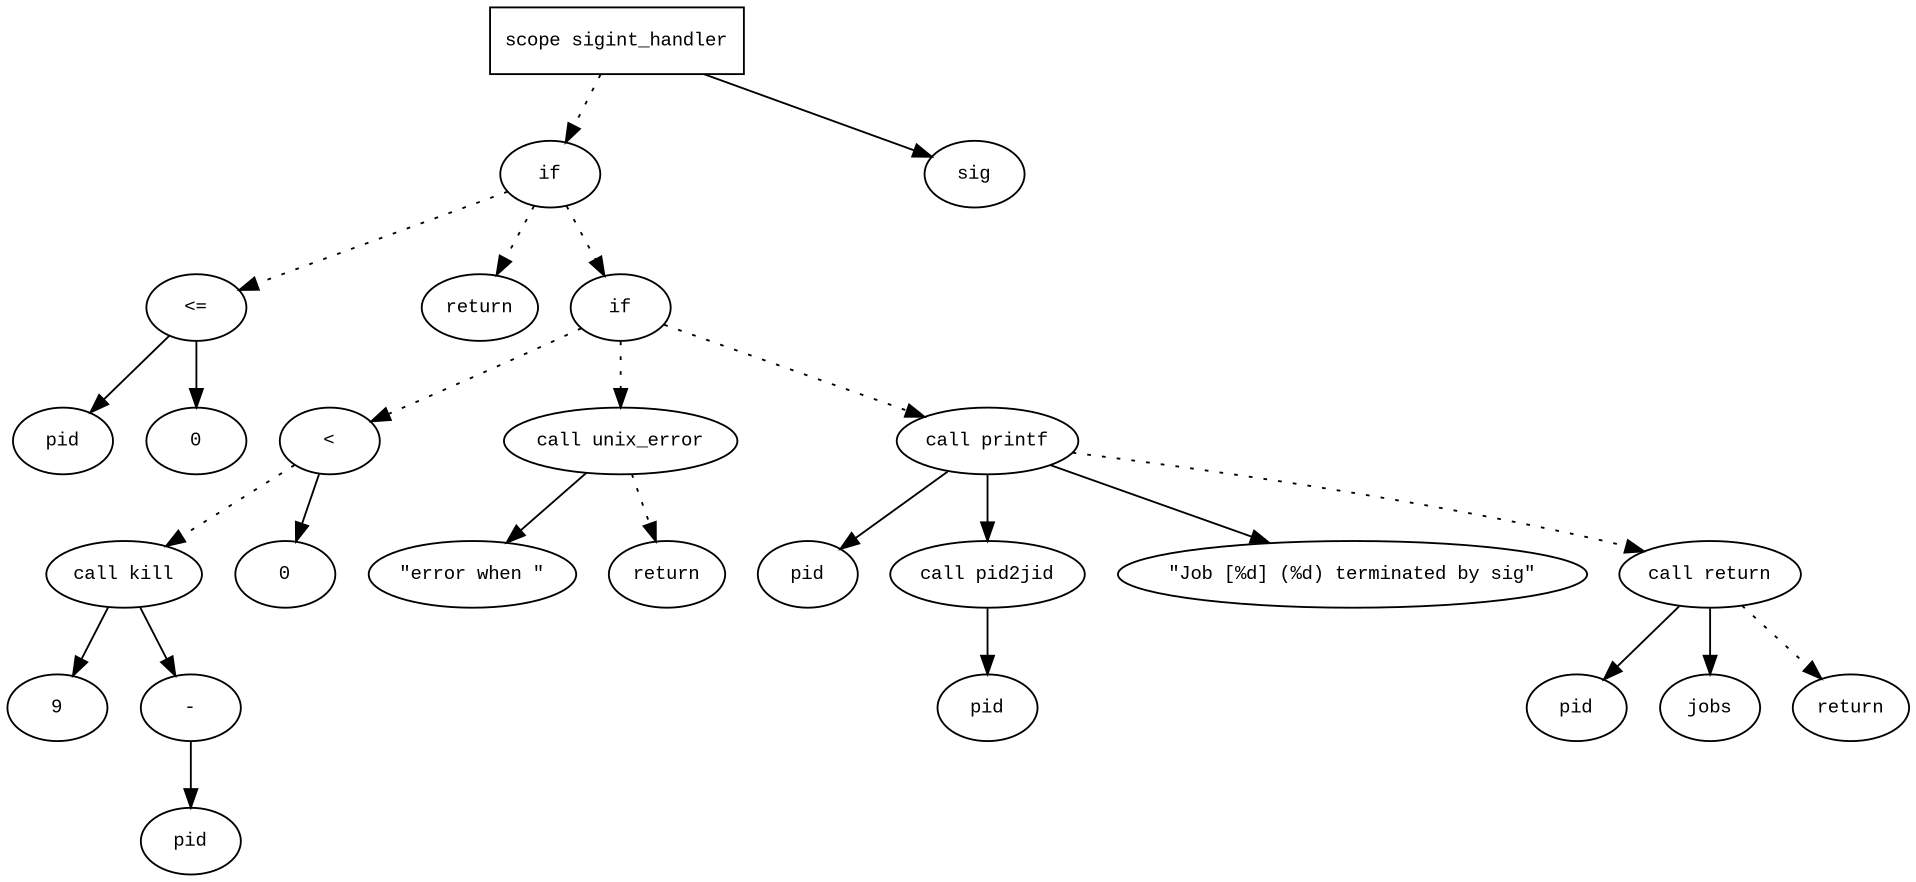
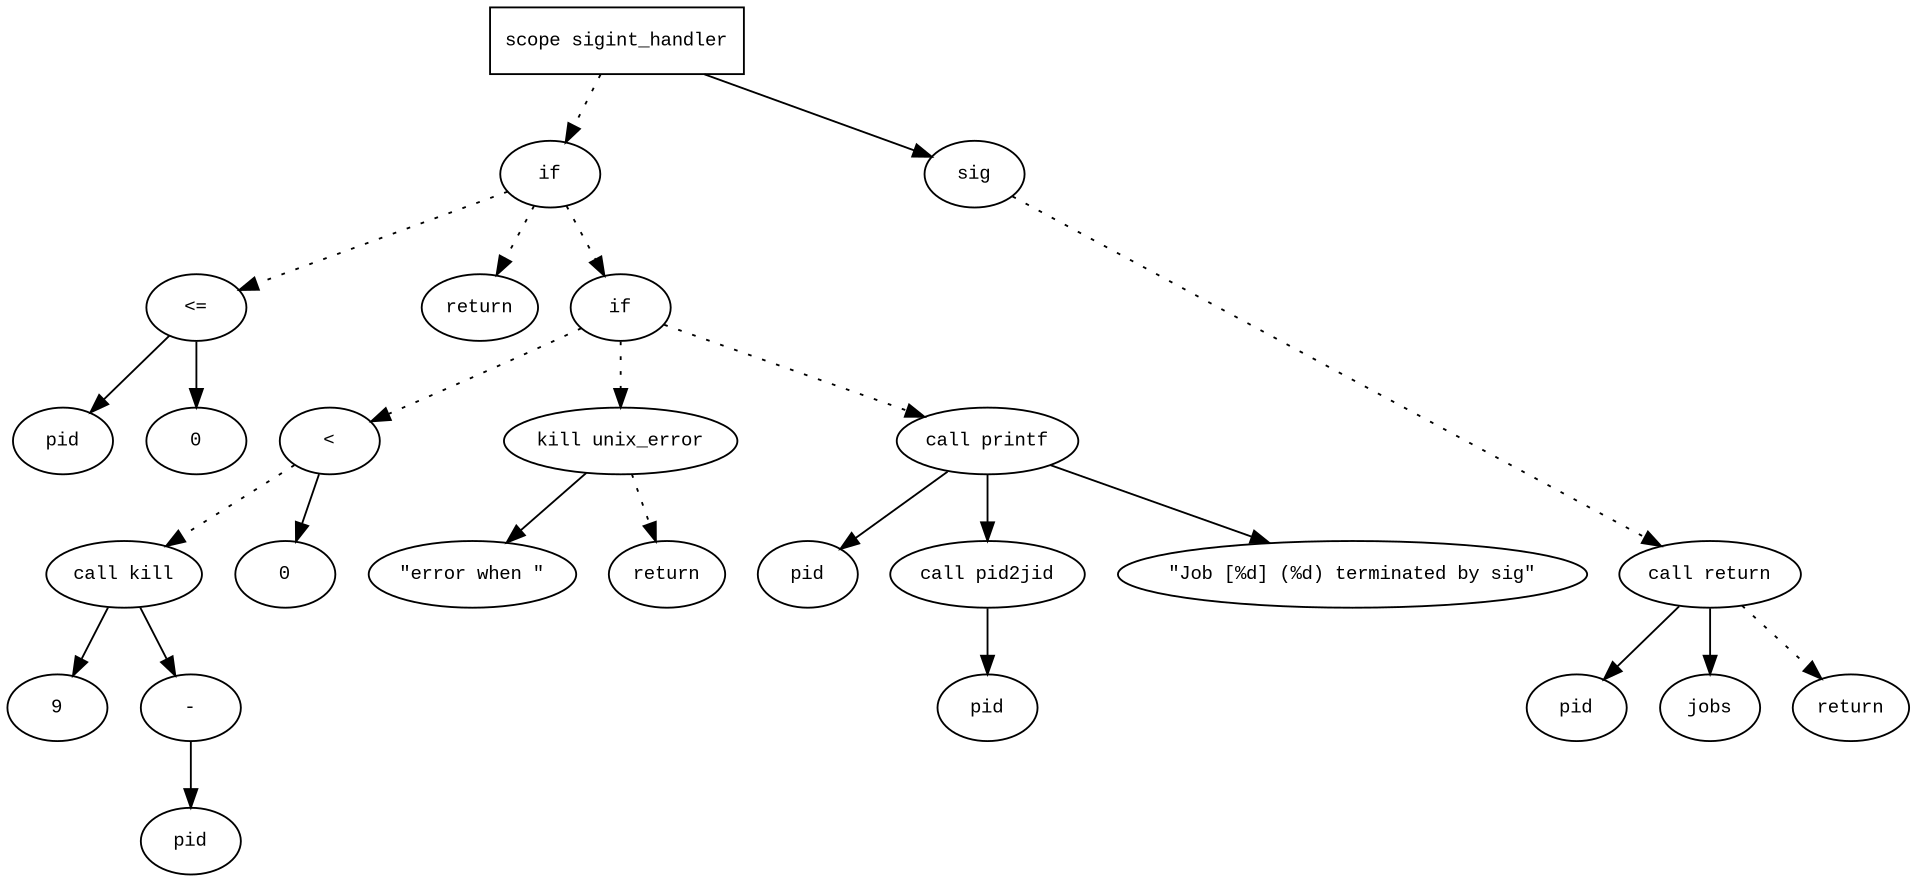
node "call unix_error": label "call unix_error" -> "kill unix_error"
edge "call printf" -> "call return": now "sig" -> "call return"
